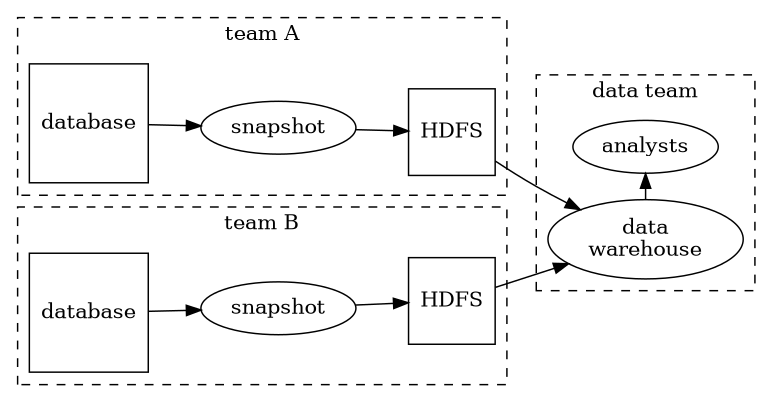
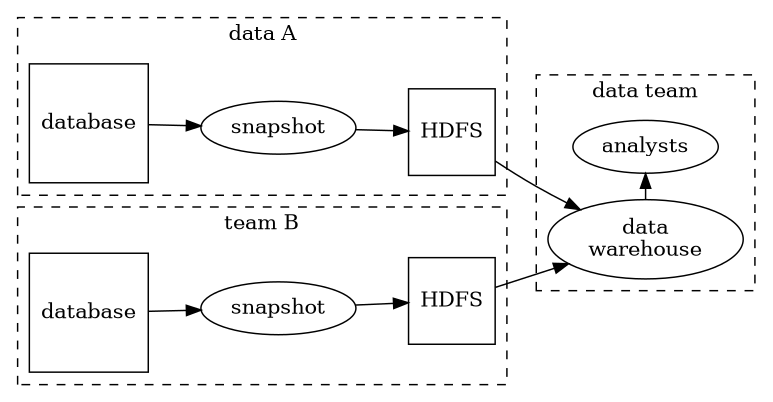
cluster "team A": label "team A" -> "data A"
